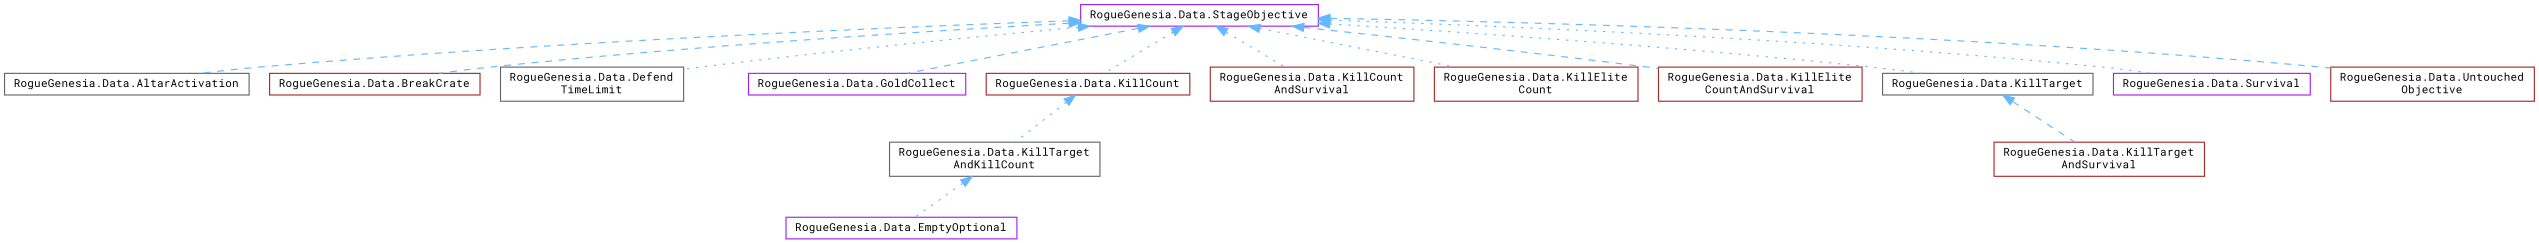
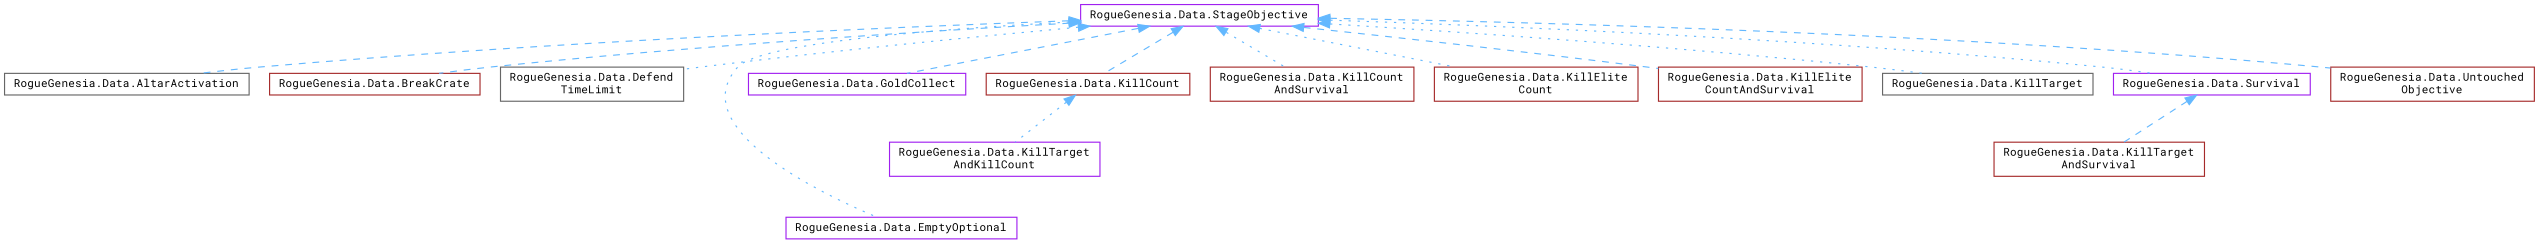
edge "RogueGenesia.Data.KillCount" -> "RogueGenesia.Data.StageObjective": style dotted -> dashed
edge "RogueGenesia.Data.KillTarget AndSurvival" -> "RogueGenesia.Data.KillTarget": now "RogueGenesia.Data.KillTarget AndSurvival" -> "RogueGenesia.Data.Survival"
node "RogueGenesia.Data.KillTarget AndKillCount": color gray40 -> purple
edge "RogueGenesia.Data.EmptyOptional" -> "RogueGenesia.Data.KillTarget AndKillCount": now "RogueGenesia.Data.EmptyOptional" -> "RogueGenesia.Data.StageObjective"
